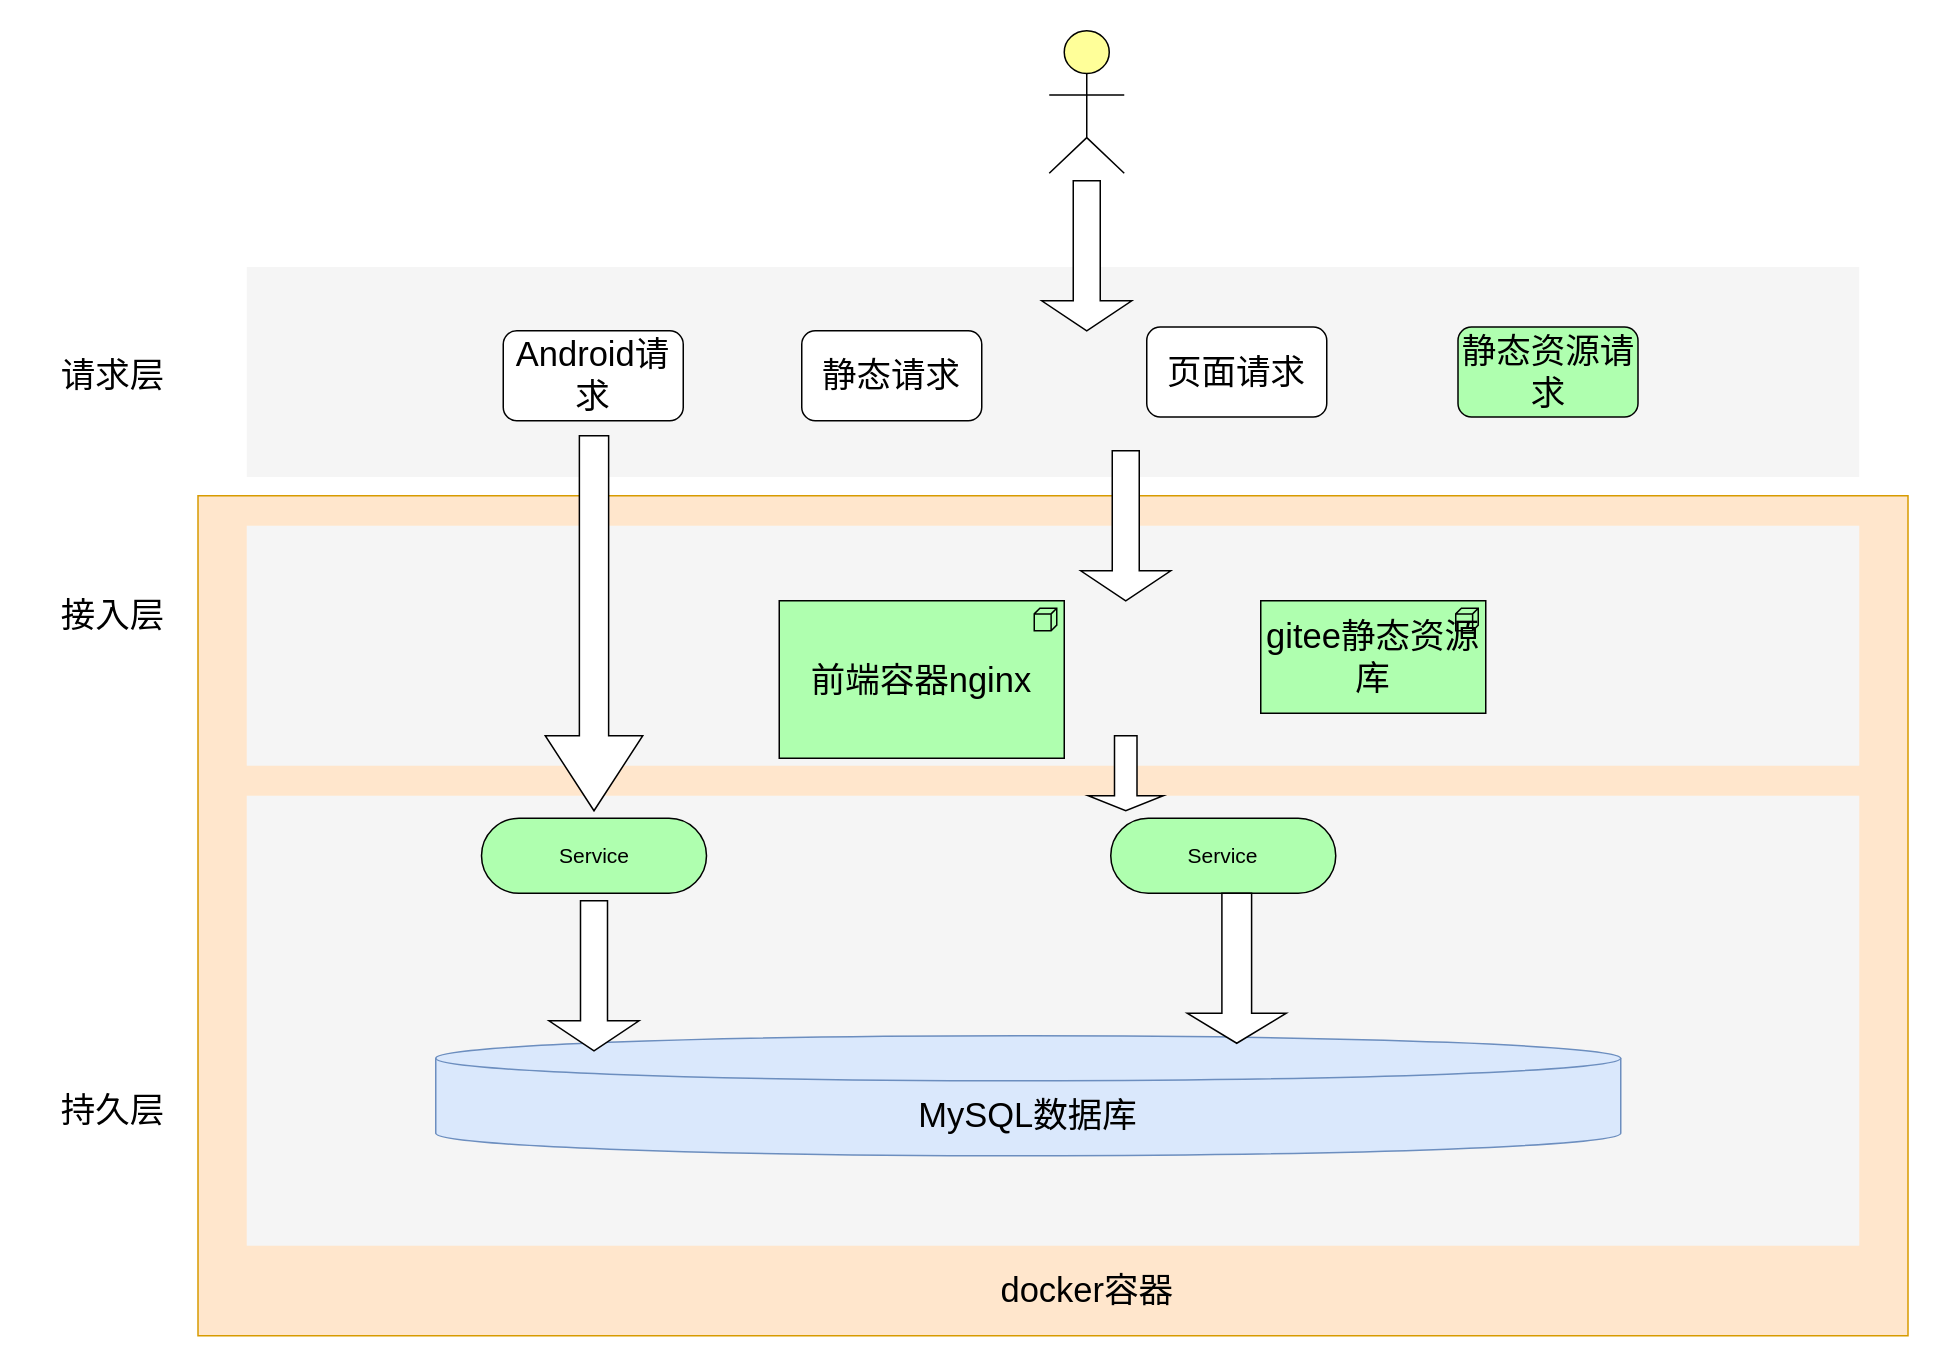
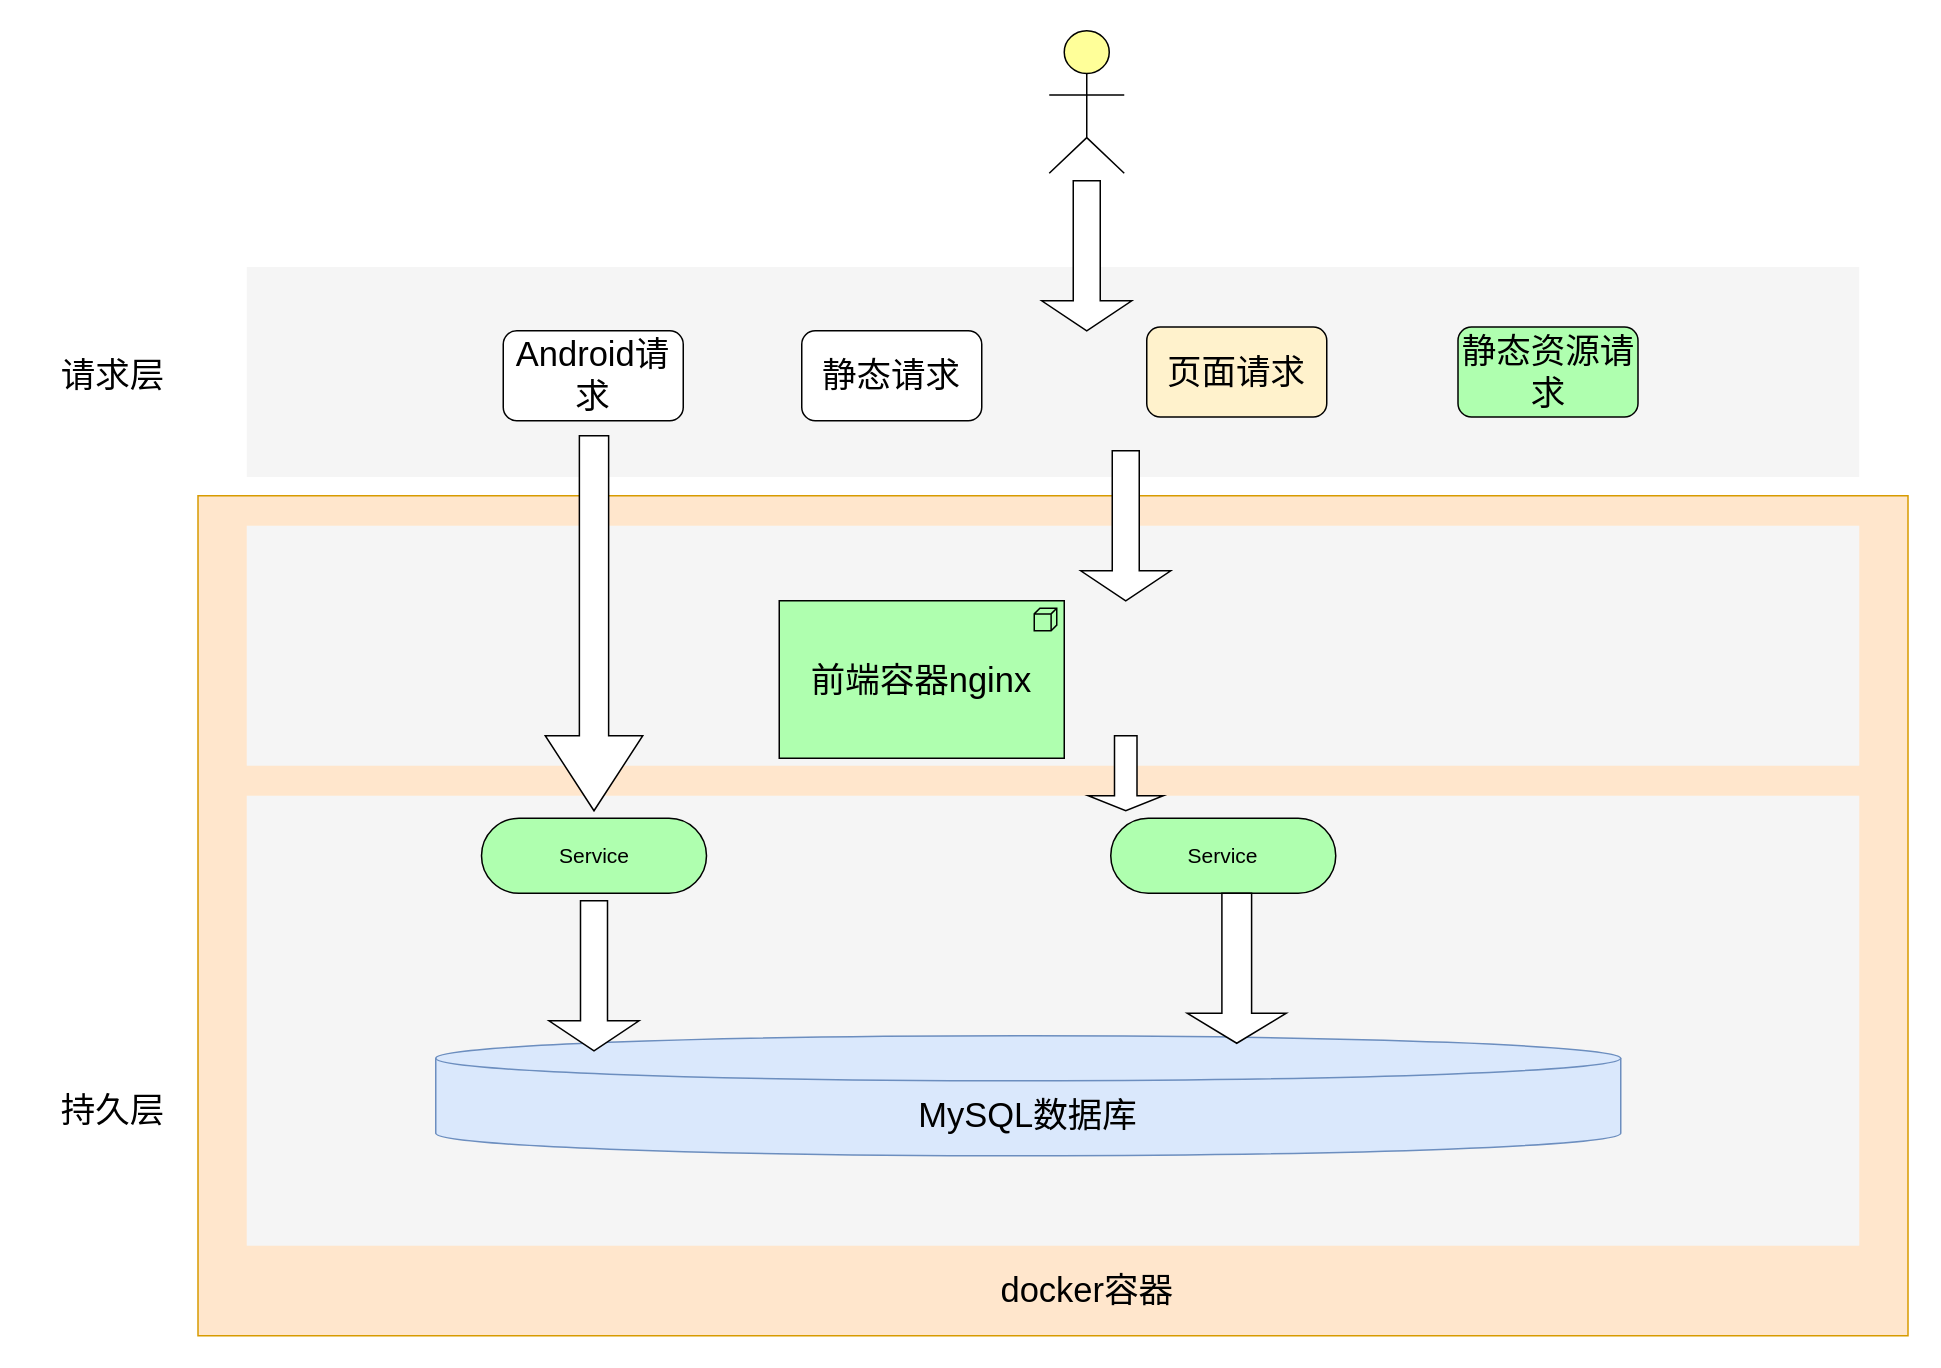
node "页面请求": fillcolor #ffffff -> #fff2cc
node "接入层": removed
node "gitee静态资源库": removed
